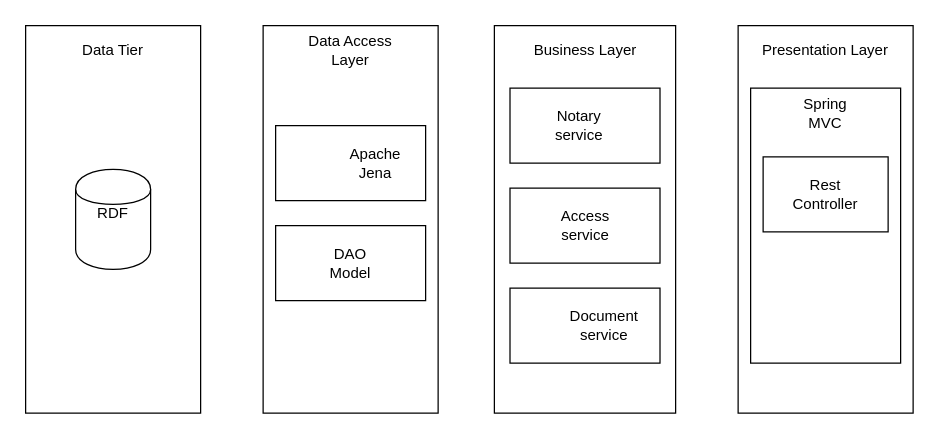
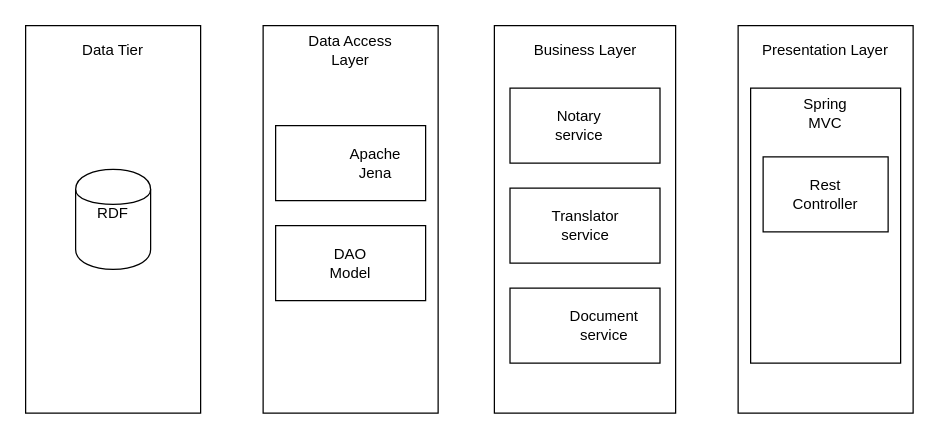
node "Access service": label "Access service" -> "Translator service"
